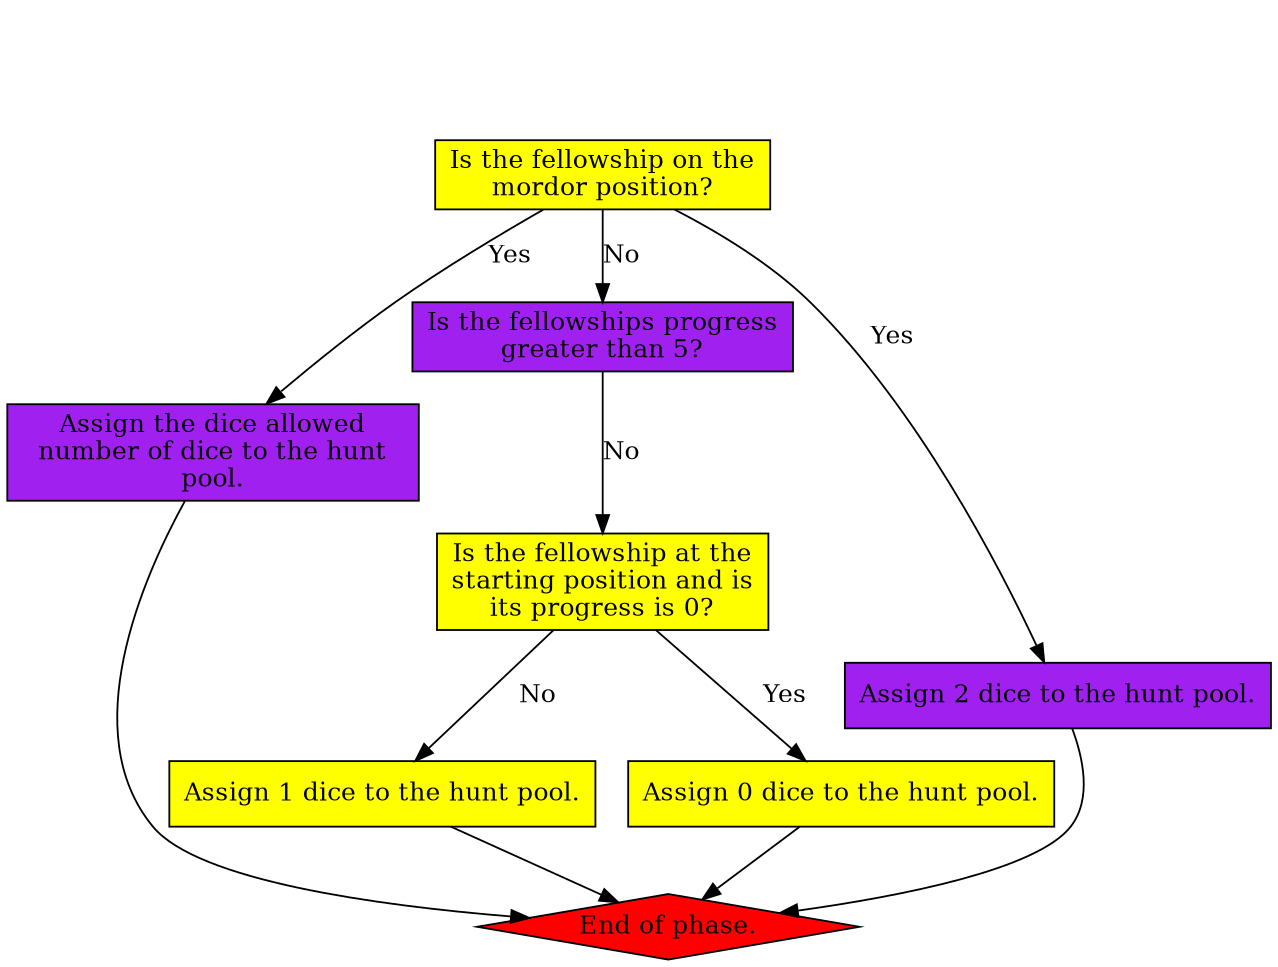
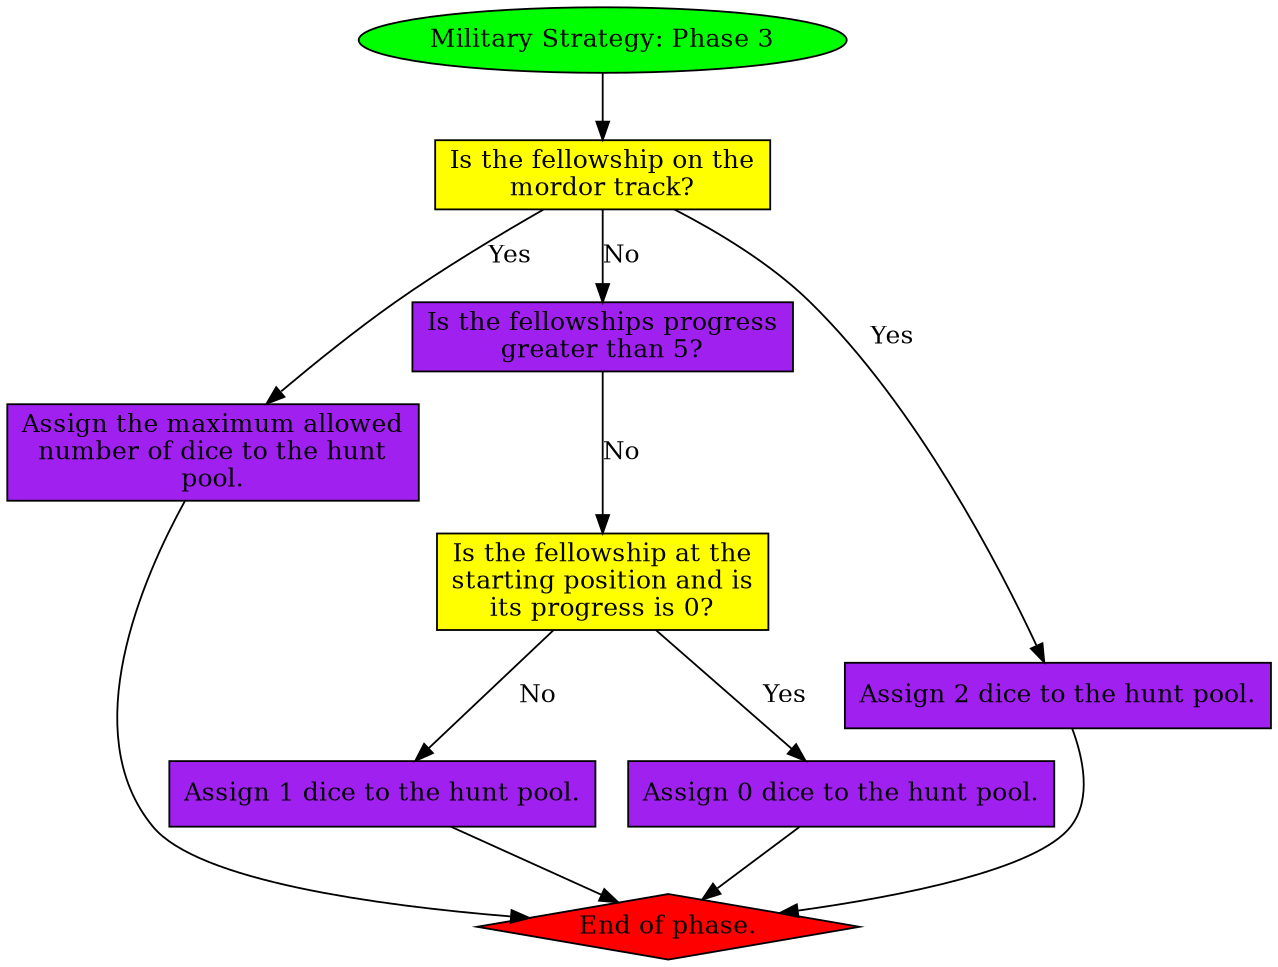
node "Military Strategy: Phase 3": added
node "Is the fellowship on the mordor position?": label "Is the fellowship on the mordor position?" -> "Is the fellowship on the mordor track?"
node "Assign the dice allowed number of dice to the hunt pool.": label "Assign the dice allowed number of dice to the hunt pool." -> "Assign the maximum allowed number of dice to the hunt pool."
node "Assign 1 dice to the hunt pool.": fillcolor yellow -> purple
node "Assign 0 dice to the hunt pool.": fillcolor yellow -> purple
